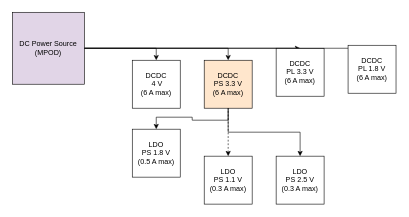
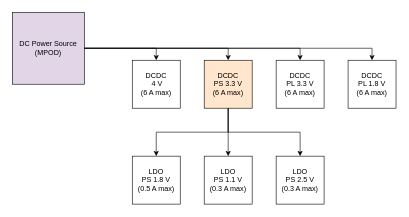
node "DCDC PL 1.8 V (6 A max)": moved (372, 69) -> (372, 84)
node "DCDC PL 3.3 V (6 A max)": moved (300, 72) -> (300, 84)
edge "DCDC PS 3.3 V (6 A max)" -> "LDO PS 1.1 V (0.3 A max)": style dashed -> solid
node "LDO PS 1.8 V (0.5 A max)": moved (156, 153) -> (156, 180)
